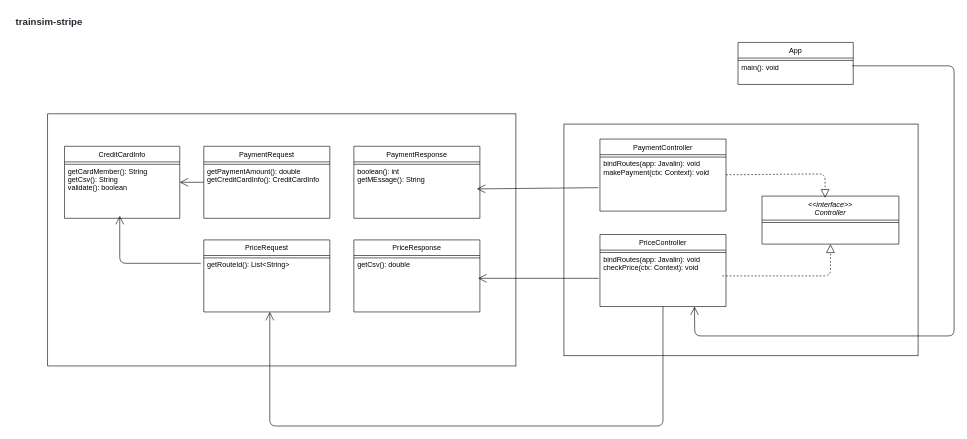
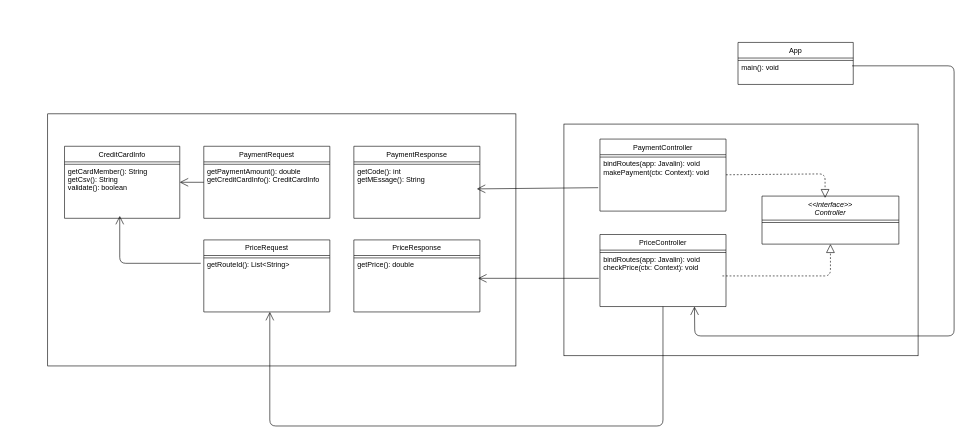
node "trainsim-stripe": removed
node "boolean(): int getMEssage(): String": label "boolean(): int getMEssage(): String" -> "getCode(): int getMEssage(): String"
node "getCsv(): double": label "getCsv(): double" -> "getPrice(): double"
